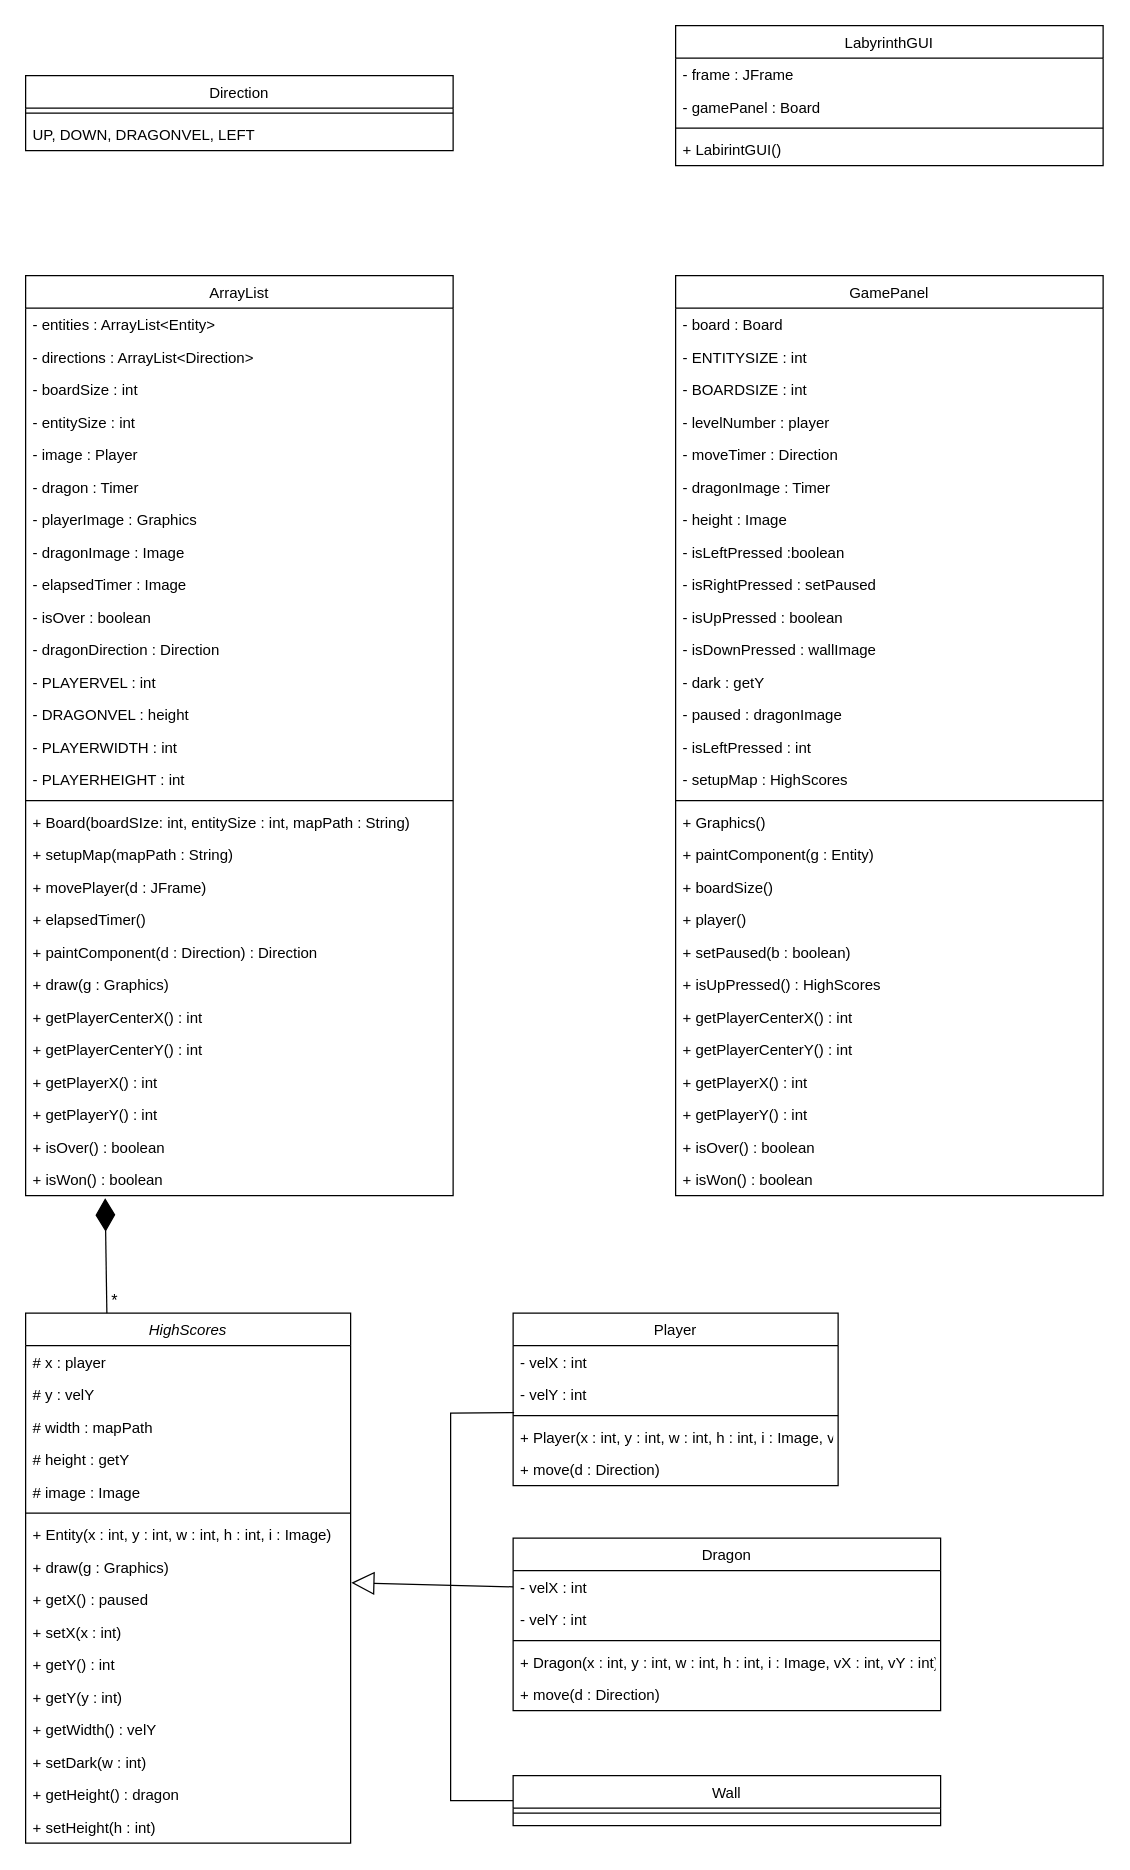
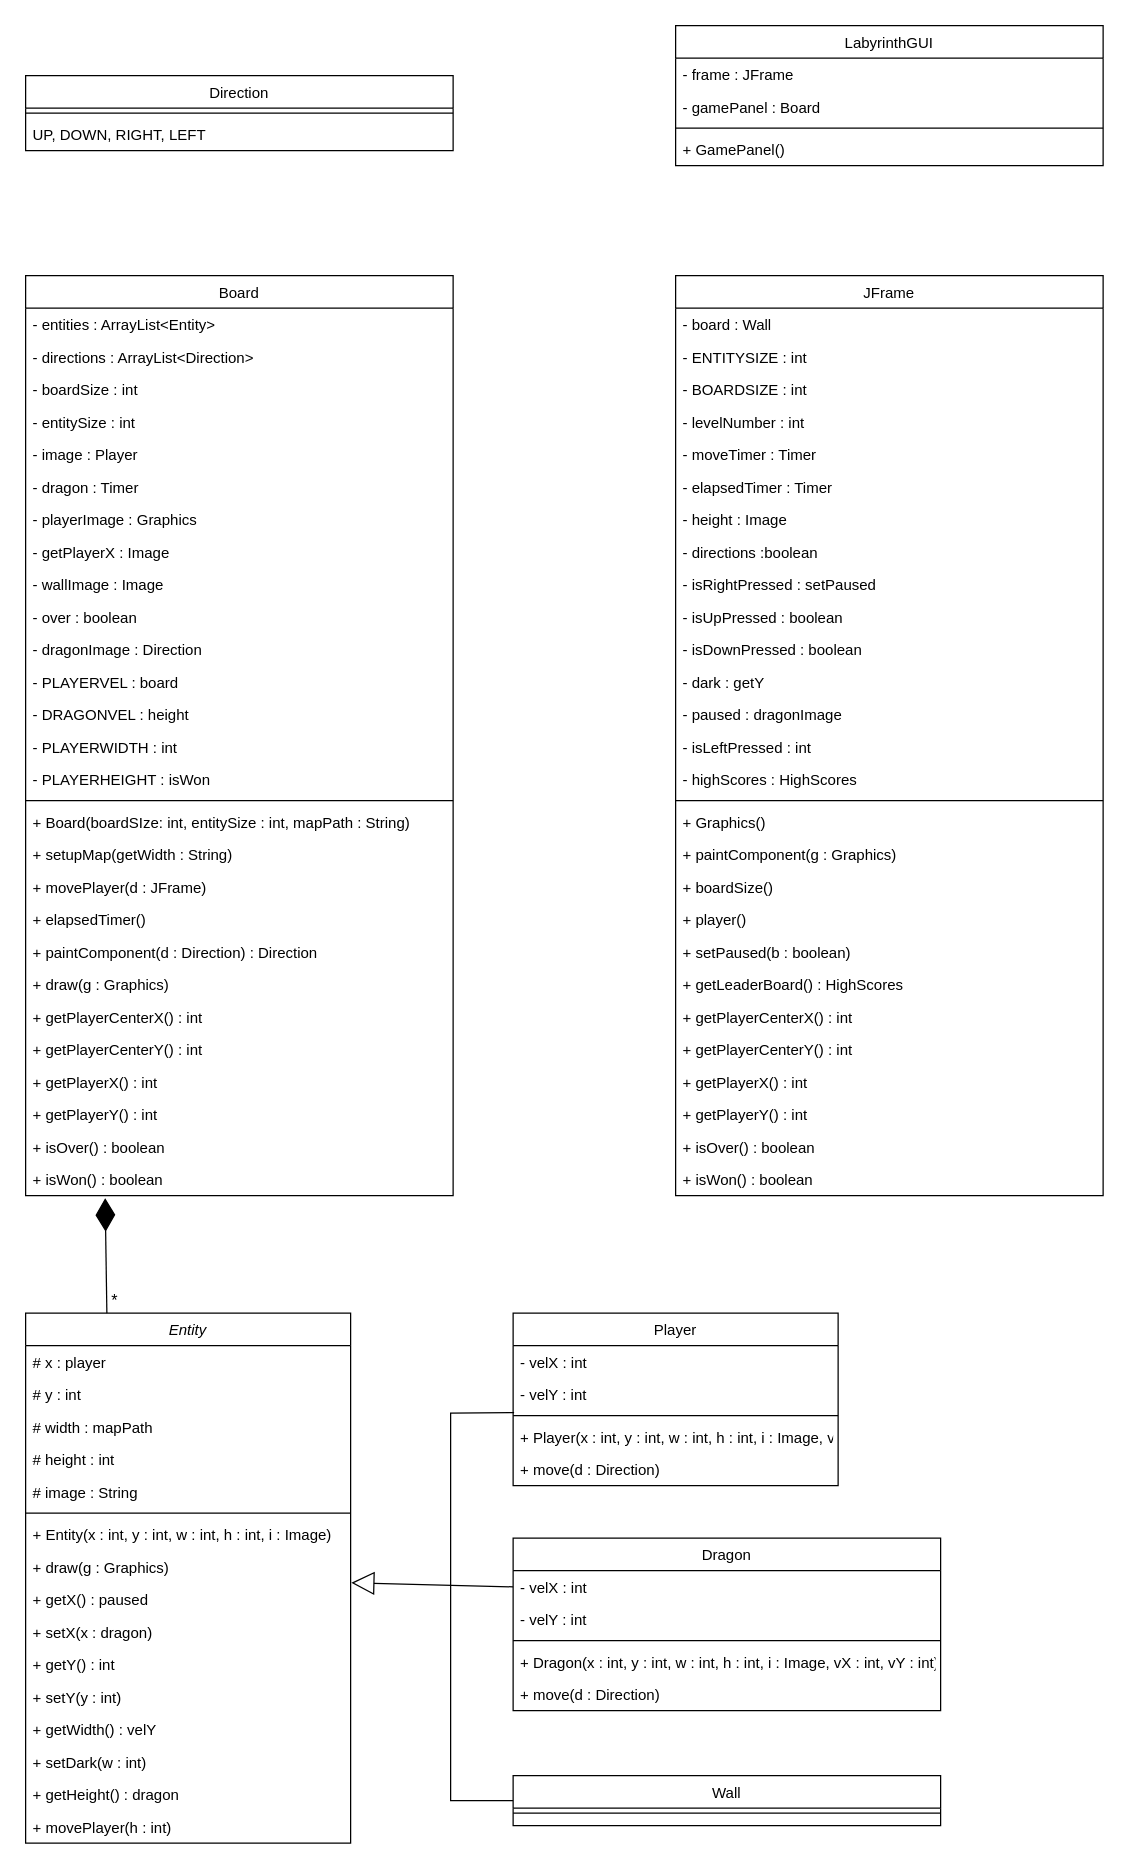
node "UP, DOWN, DRAGONVEL, LEFT": label "UP, DOWN, DRAGONVEL, LEFT" -> "UP, DOWN, RIGHT, LEFT"
node "+ LabirintGUI()": label "+ LabirintGUI()" -> "+ GamePanel()"
node "ArrayList": label "ArrayList" -> "Board"
node "GamePanel": label "GamePanel" -> "JFrame"
node "- board : Board": label "- board : Board" -> "- board : Wall"
node "- levelNumber : player": label "- levelNumber : player" -> "- levelNumber : int"
node "- moveTimer : Direction": label "- moveTimer : Direction" -> "- moveTimer : Timer"
node "- dragonImage : Timer": label "- dragonImage : Timer" -> "- elapsedTimer : Timer"
node "- dragonImage : Image": label "- dragonImage : Image" -> "- getPlayerX : Image"
node "- isLeftPressed :boolean": label "- isLeftPressed :boolean" -> "- directions :boolean"
node "- elapsedTimer : Image": label "- elapsedTimer : Image" -> "- wallImage : Image"
node "- isOver : boolean": label "- isOver : boolean" -> "- over : boolean"
node "- dragonDirection : Direction": label "- dragonDirection : Direction" -> "- dragonImage : Direction"
node "- isDownPressed : wallImage": label "- isDownPressed : wallImage" -> "- isDownPressed : boolean"
node "- PLAYERVEL : int": label "- PLAYERVEL : int" -> "- PLAYERVEL : board"
node "- PLAYERHEIGHT : int": label "- PLAYERHEIGHT : int" -> "- PLAYERHEIGHT : isWon"
node "- setupMap : HighScores": label "- setupMap : HighScores" -> "- highScores : HighScores"
node "+ setupMap(mapPath : String)": label "+ setupMap(mapPath : String)" -> "+ setupMap(getWidth : String)"
node "+ paintComponent(g : Entity)": label "+ paintComponent(g : Entity)" -> "+ paintComponent(g : Graphics)"
node "+ isUpPressed() : HighScores": label "+ isUpPressed() : HighScores" -> "+ getLeaderBoard() : HighScores"
node "HighScores": label "HighScores" -> "Entity"
node "# y : velY": label "# y : velY" -> "# y : int"
node "# height : getY": label "# height : getY" -> "# height : int"
node "# image : Image": label "# image : Image" -> "# image : String"
node "+ setX(x : int)": label "+ setX(x : int)" -> "+ setX(x : dragon)"
node "+ getY(y : int)": label "+ getY(y : int)" -> "+ setY(y : int)"
node "+ setHeight(h : int)": label "+ setHeight(h : int)" -> "+ movePlayer(h : int)"
